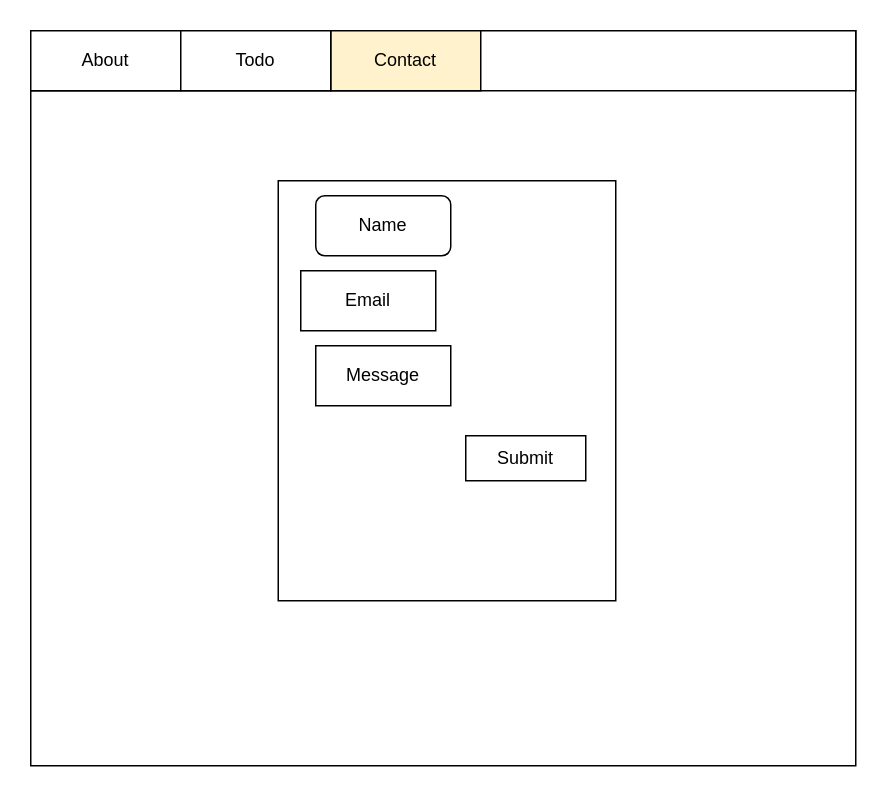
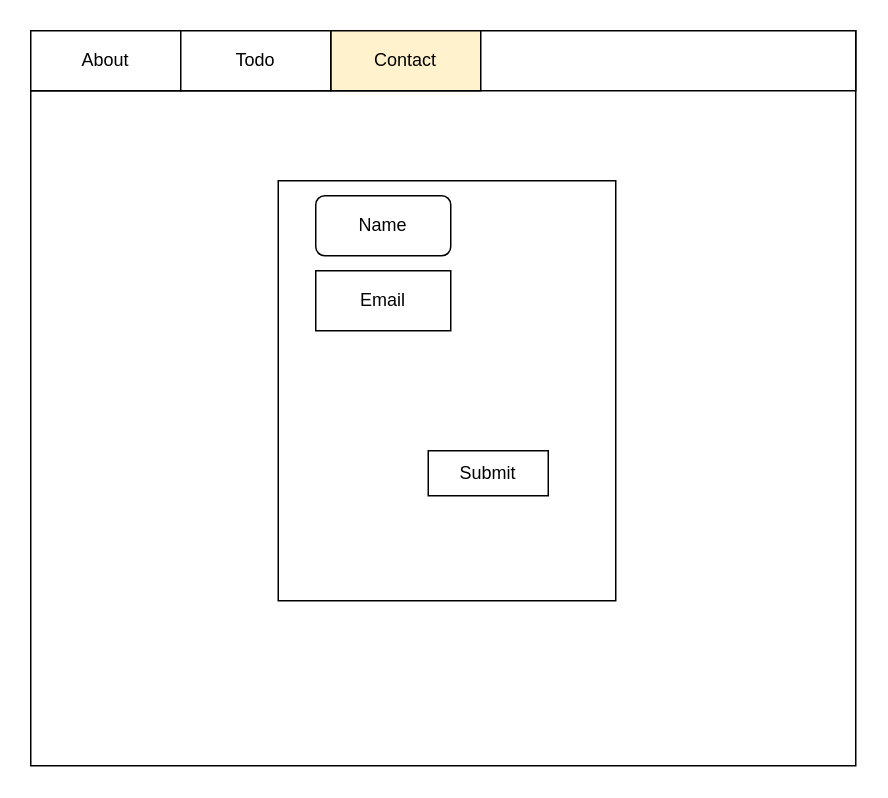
node "Email": moved (368, 301) -> (383, 301)
node "Message": removed
node "Submit": moved (526, 458) -> (488, 473)
